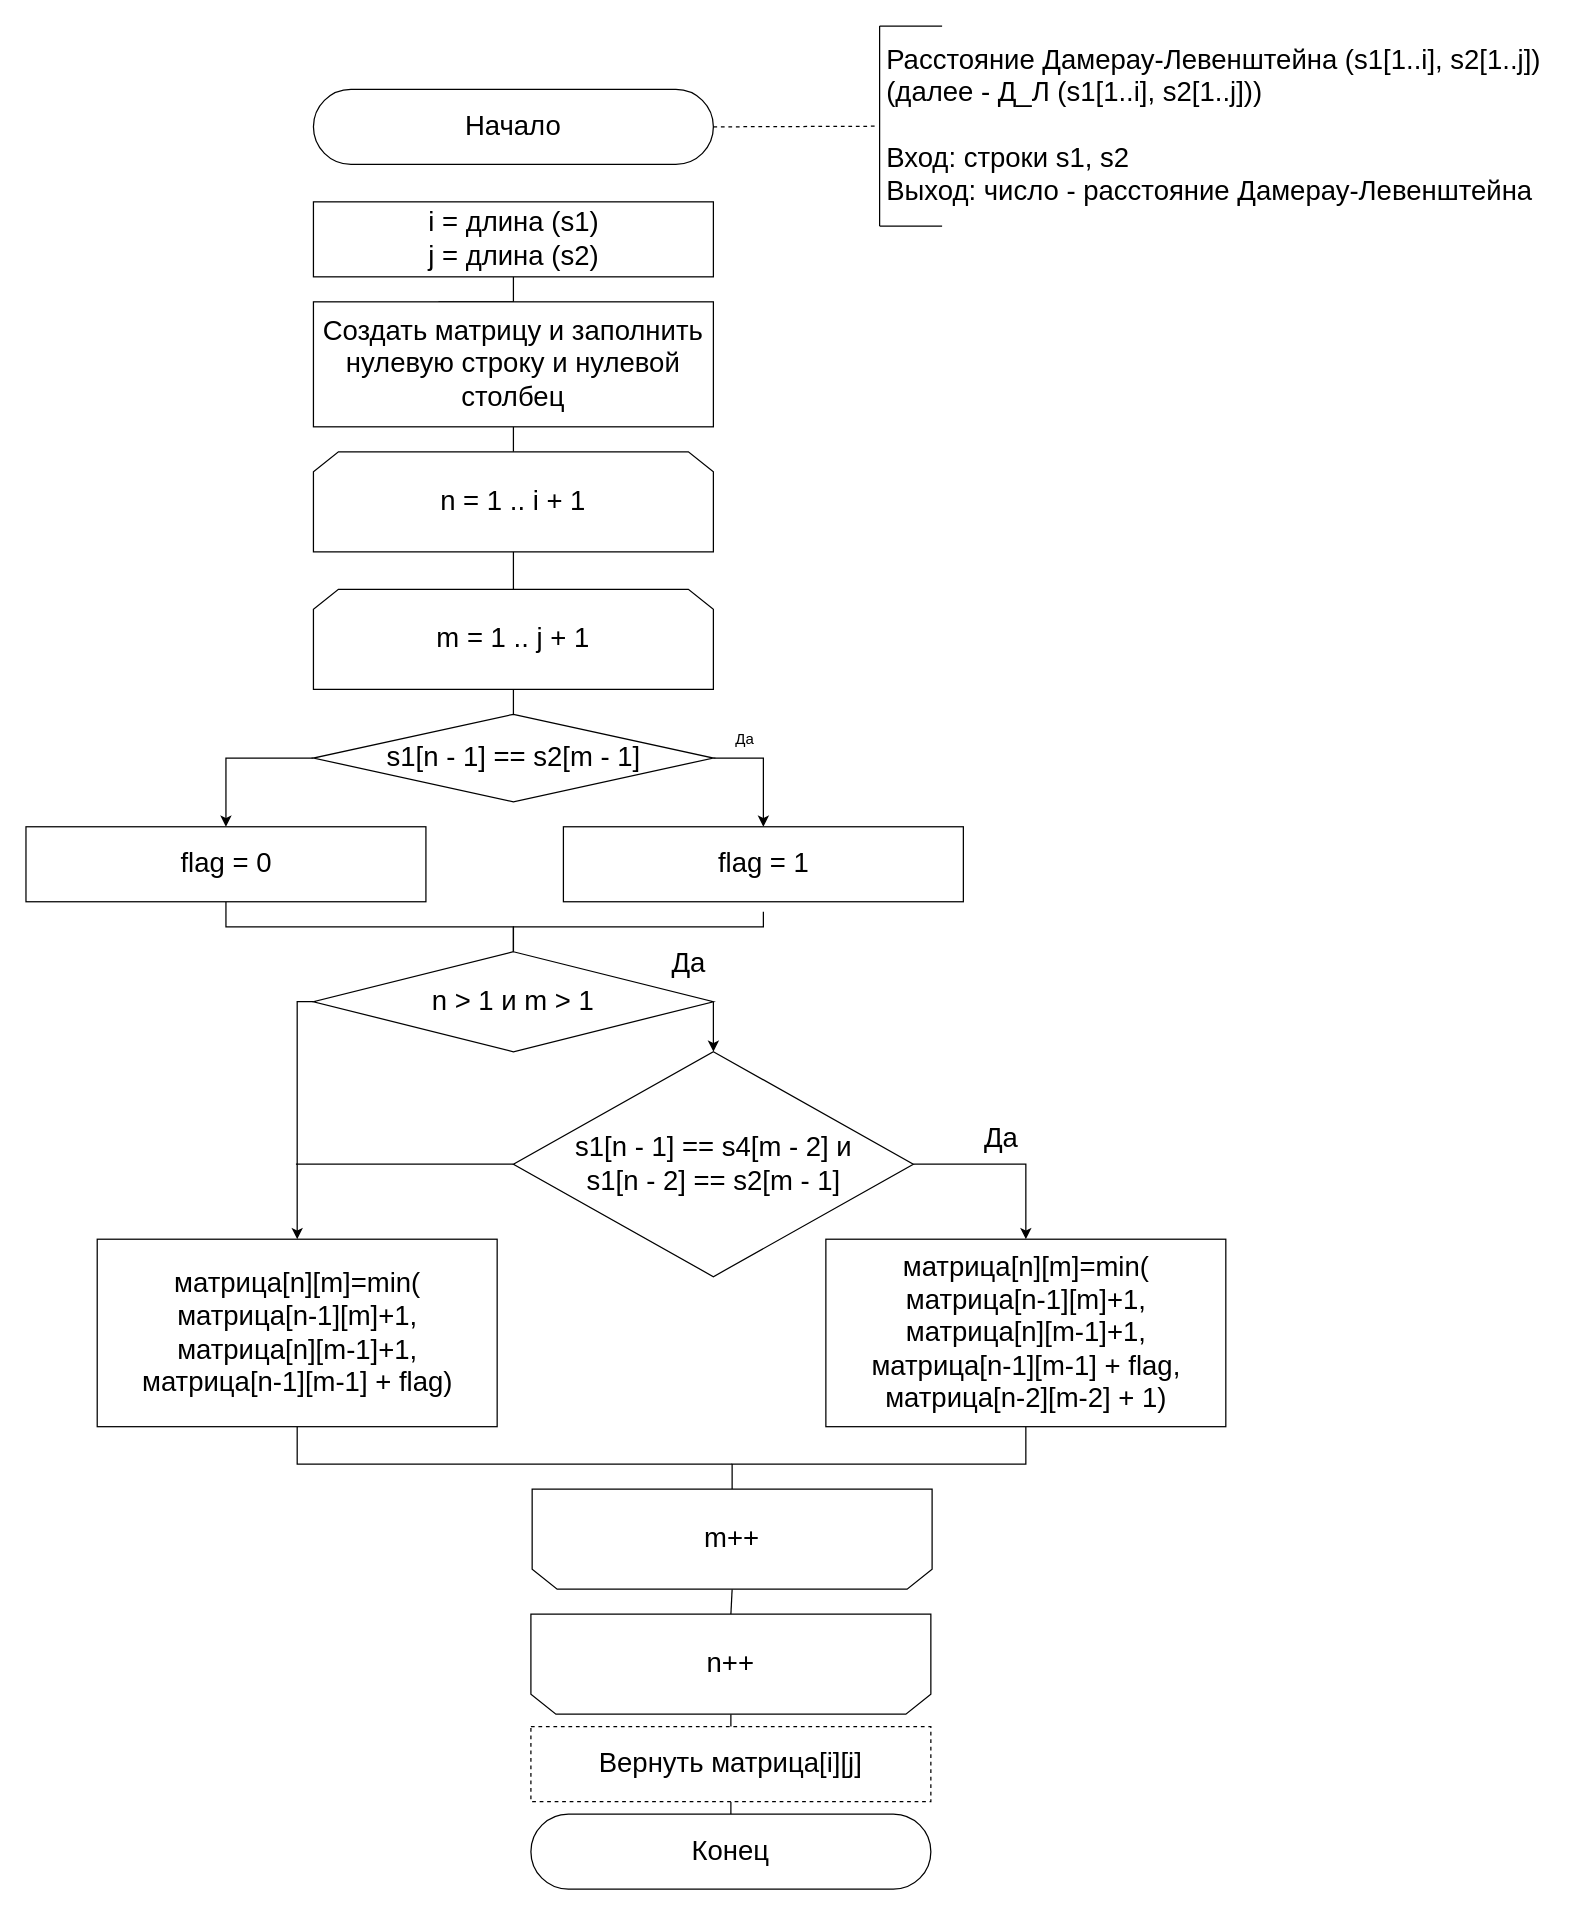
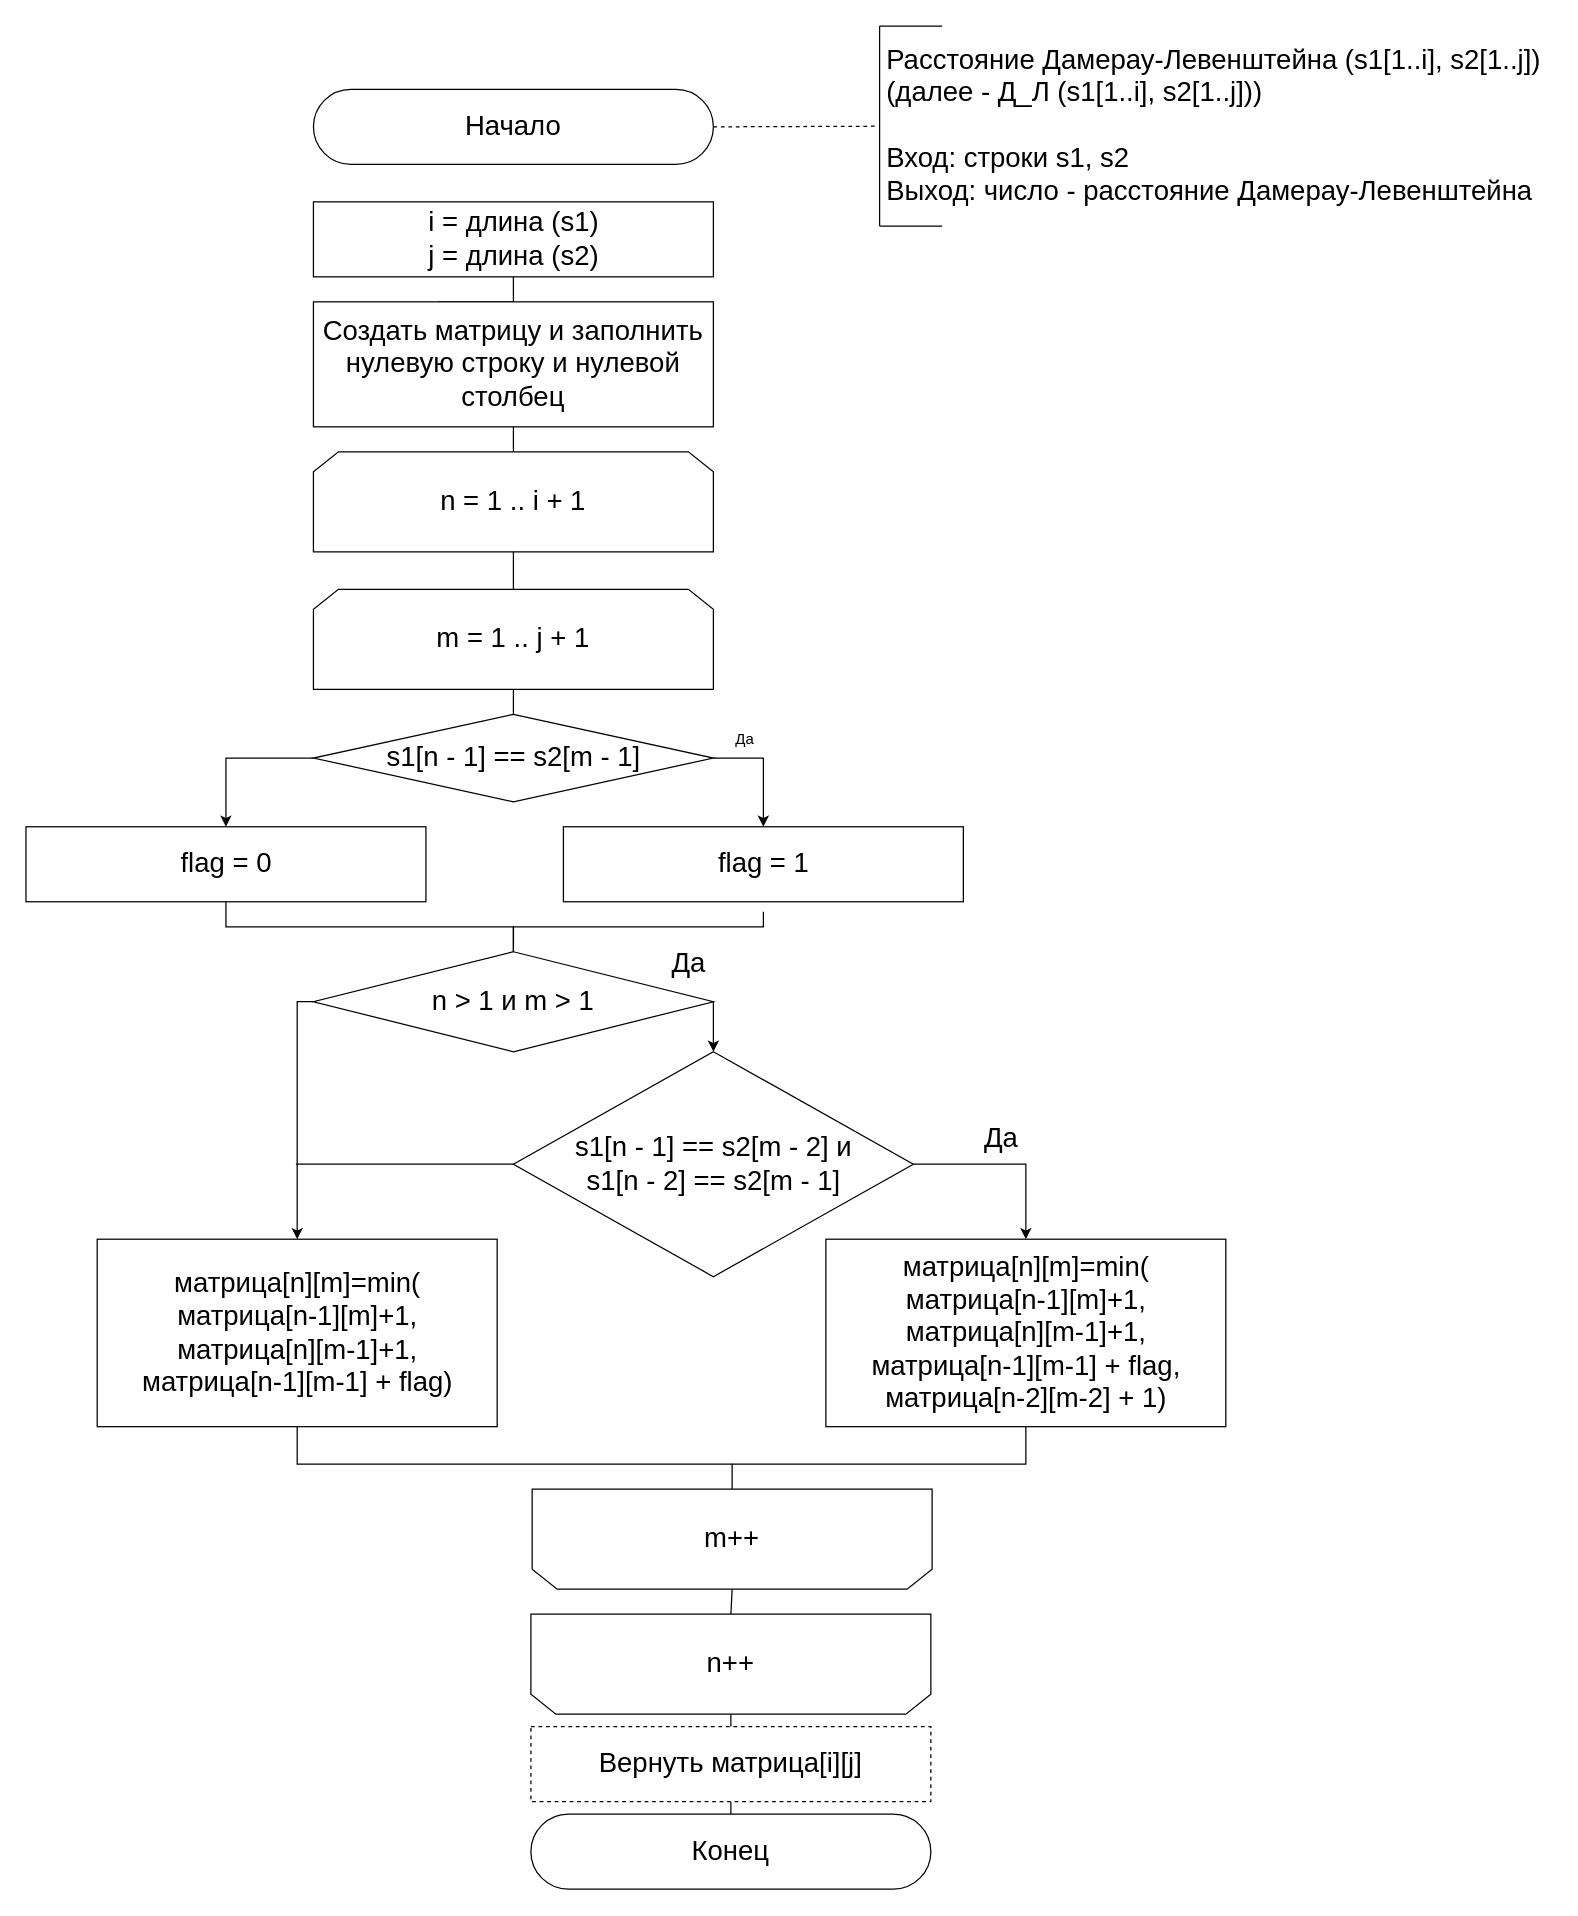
node "s1[n - 1] == s4[m - 2] и s1[n - 2] == s2[m - 1]": label "s1[n - 1] == s4[m - 2] и s1[n - 2] == s2[m - 1]" -> "s1[n - 1] == s2[m - 2] и s1[n - 2] == s2[m - 1]"
